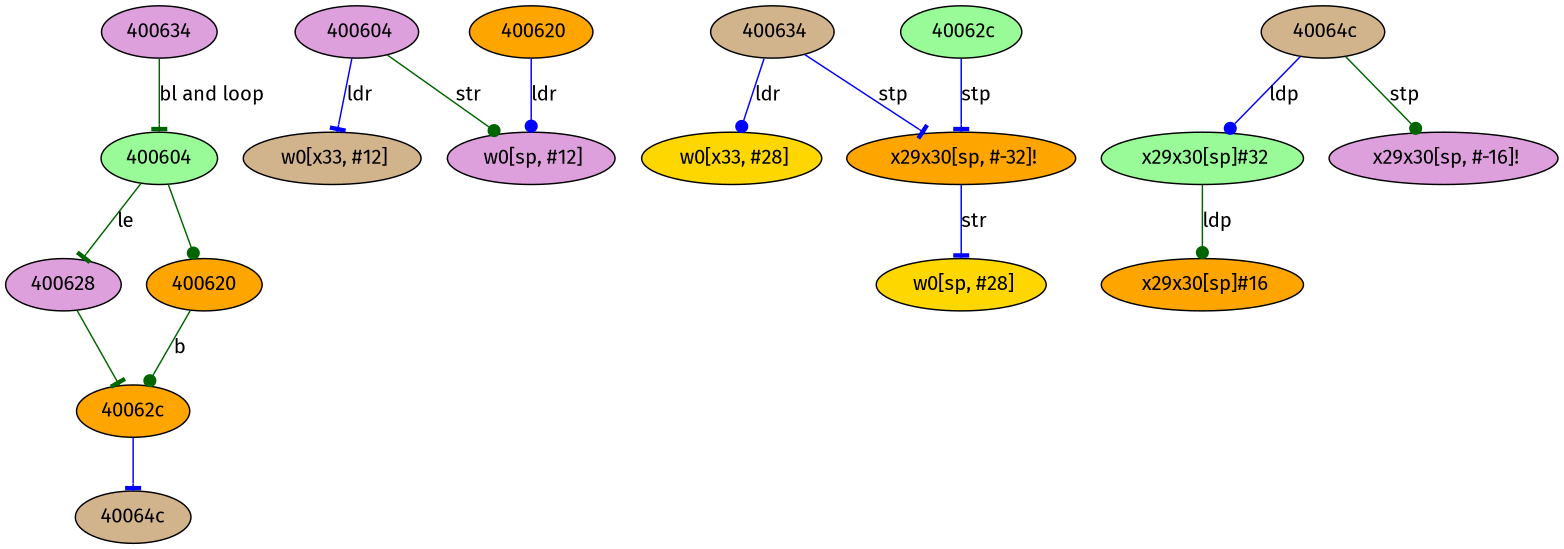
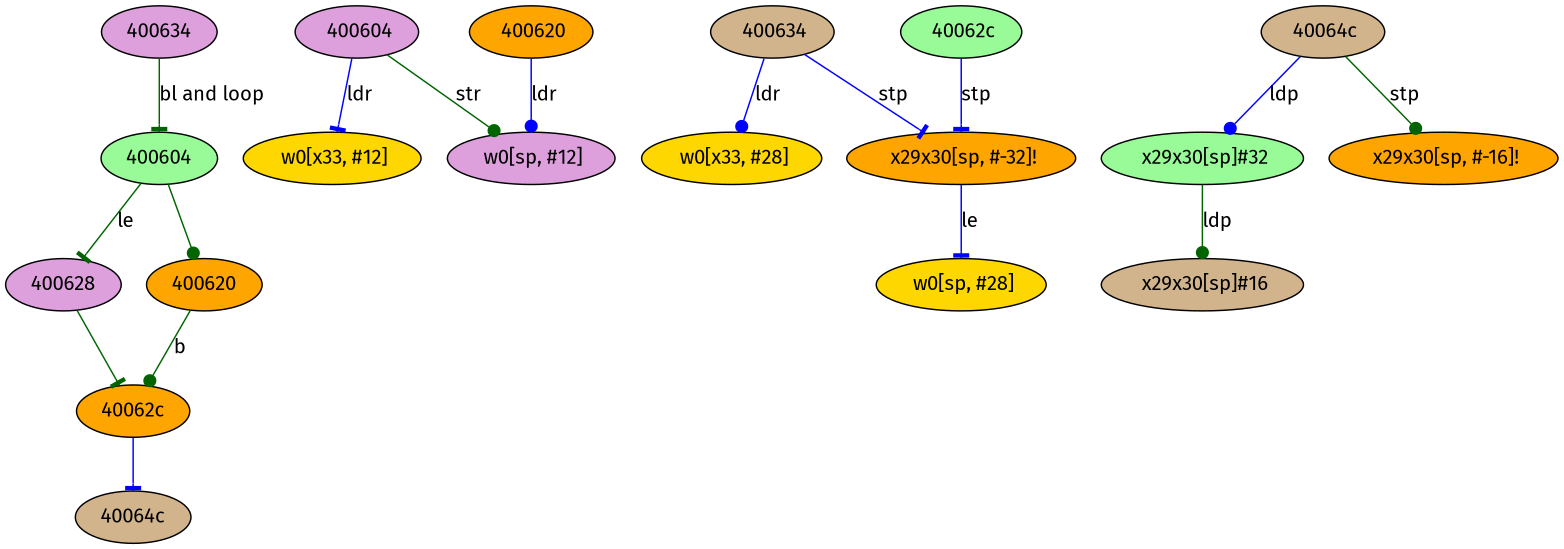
node "w0[x33, #12]": fillcolor tan -> gold
node "x29x30[sp, #-16]!": fillcolor plum -> orange
edge "x29x30[sp, #-32]!" -> "w0[sp, #28]": label "str " -> "le"
node "x29x30[sp]#16": fillcolor orange -> tan
